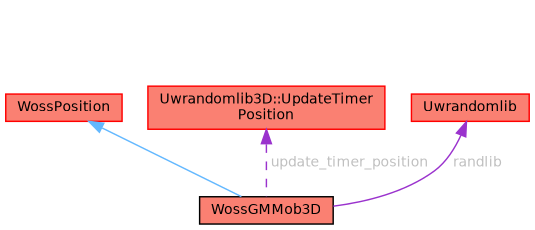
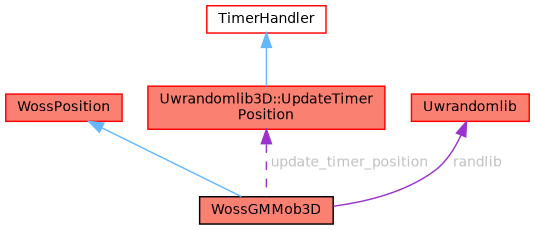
node "TimerHandler": added
